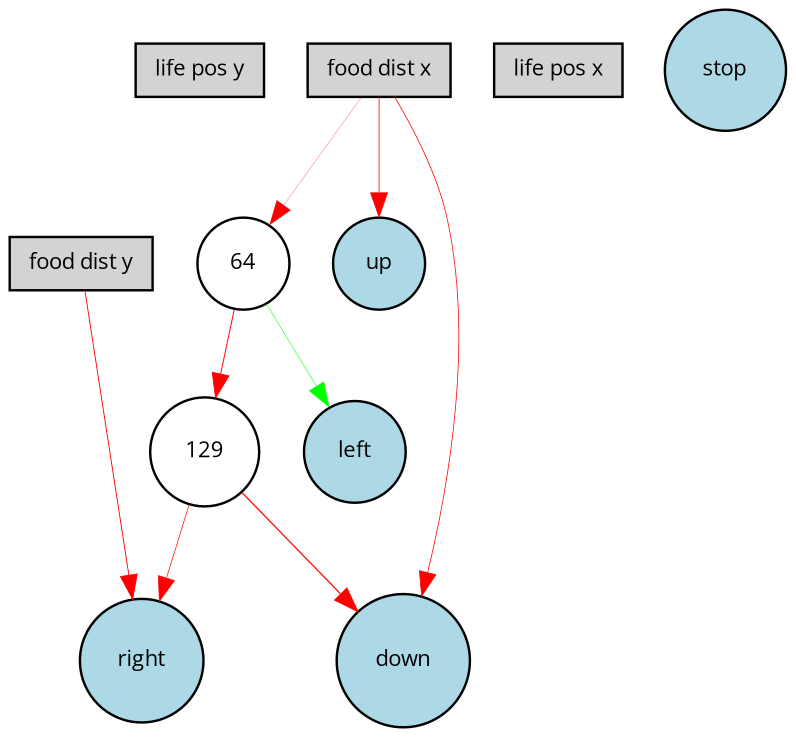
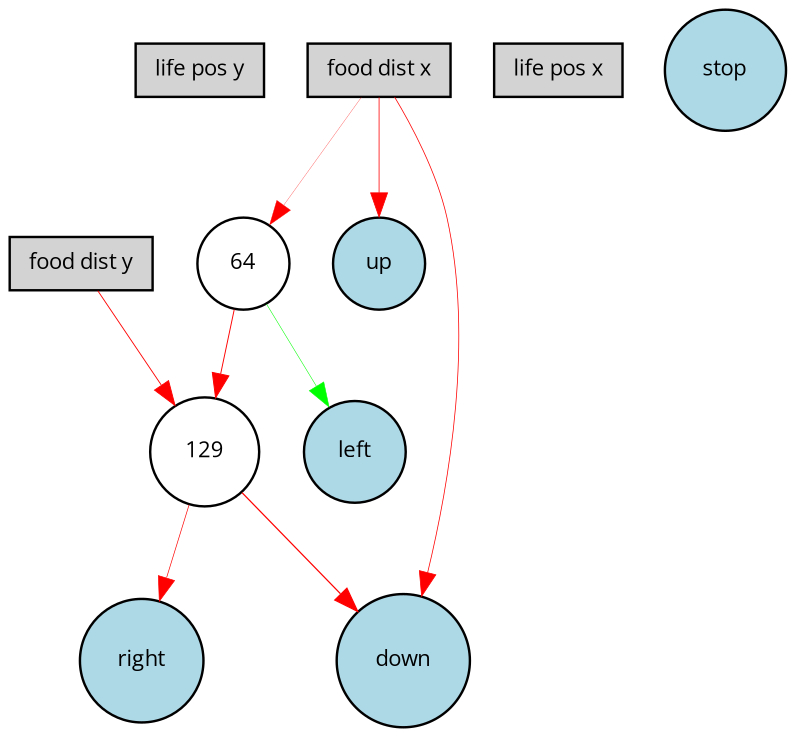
edge "food dist y" -> "right": now "food dist y" -> "129"
